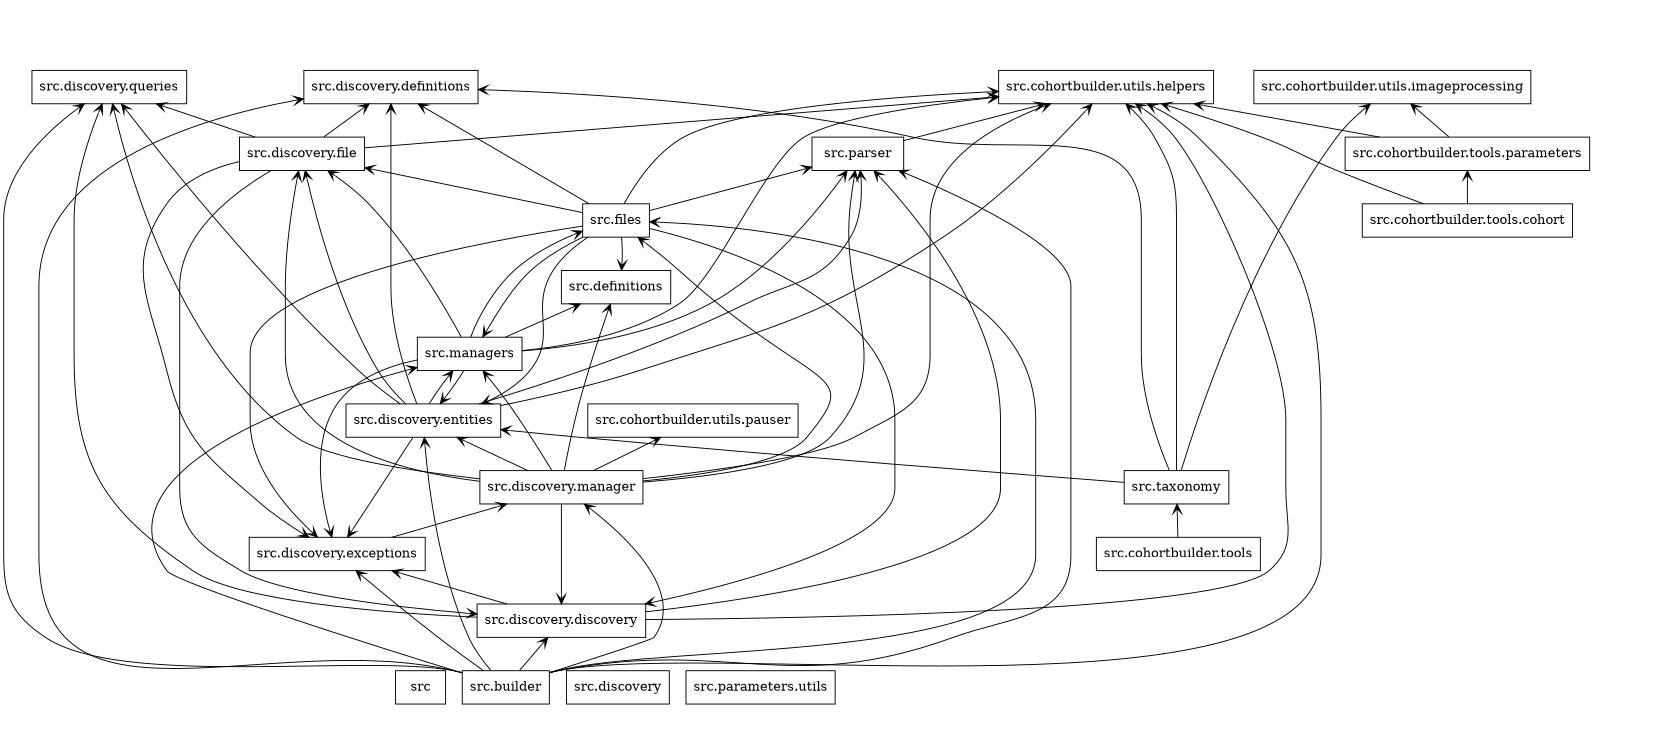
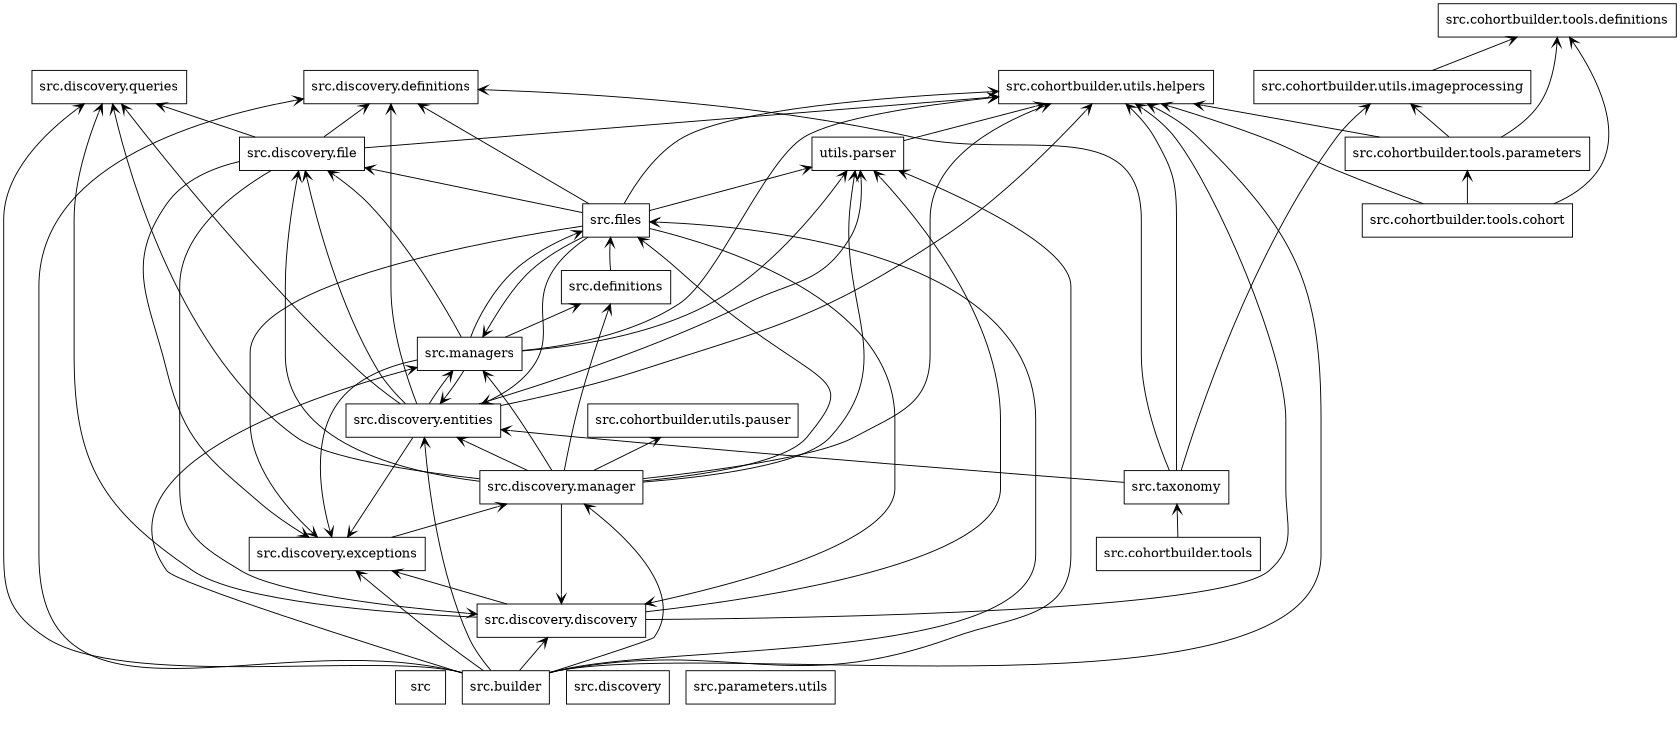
node "src.cohortbuilder.tools.definitions": added
node "src.parser": label "src.parser" -> "utils.parser"
edge "src.files" -> "src.definitions": reversed
